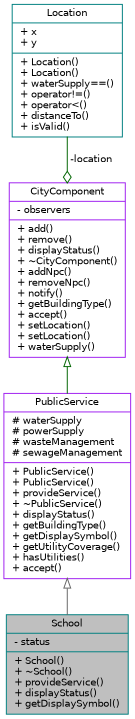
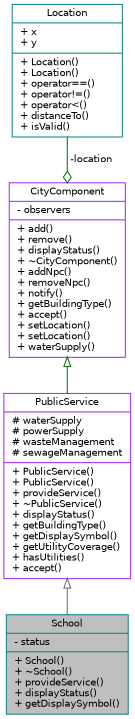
node "Location": text "+ waterSupply==()" -> "+ operator==()"
